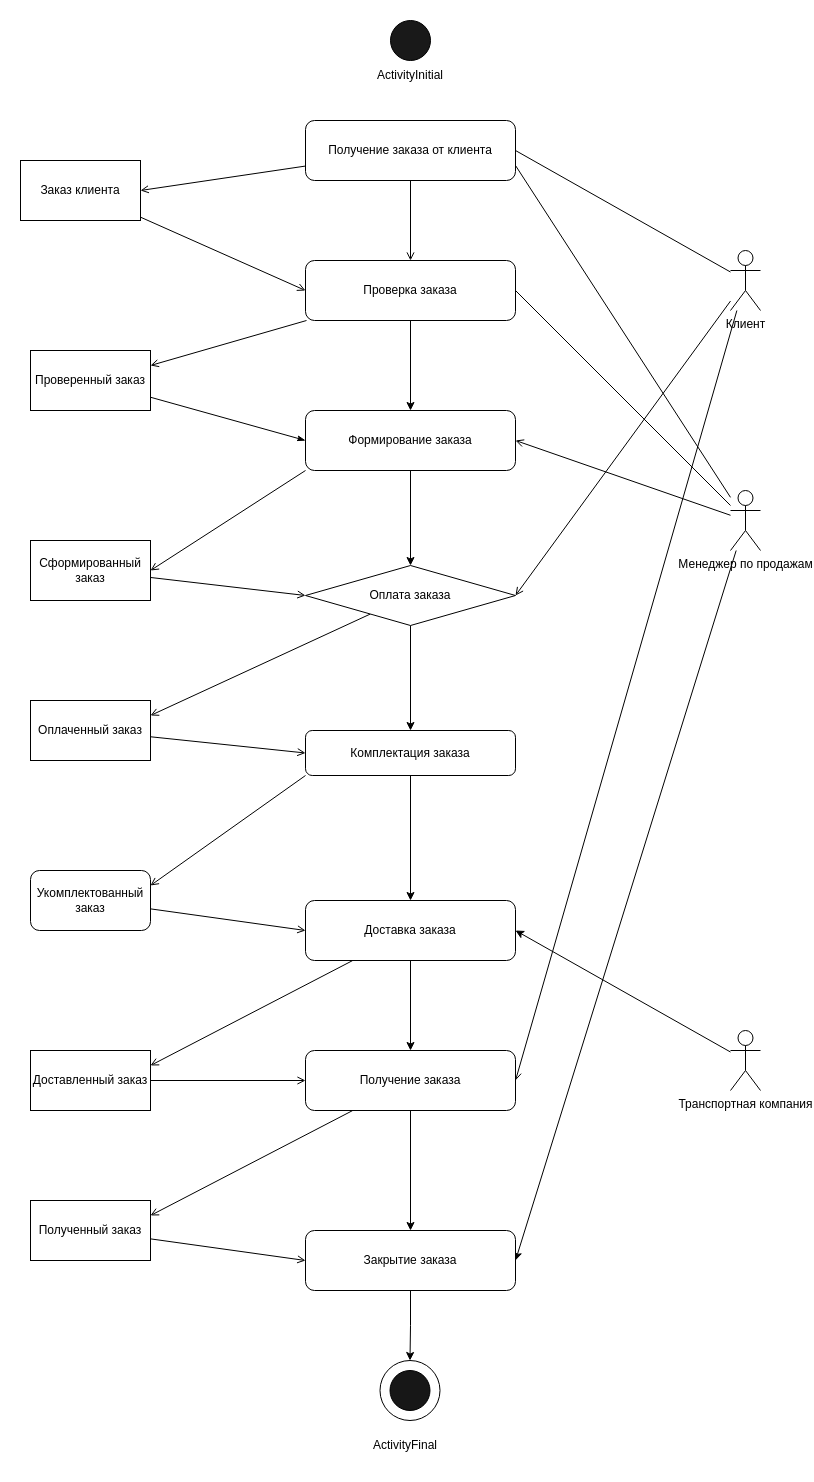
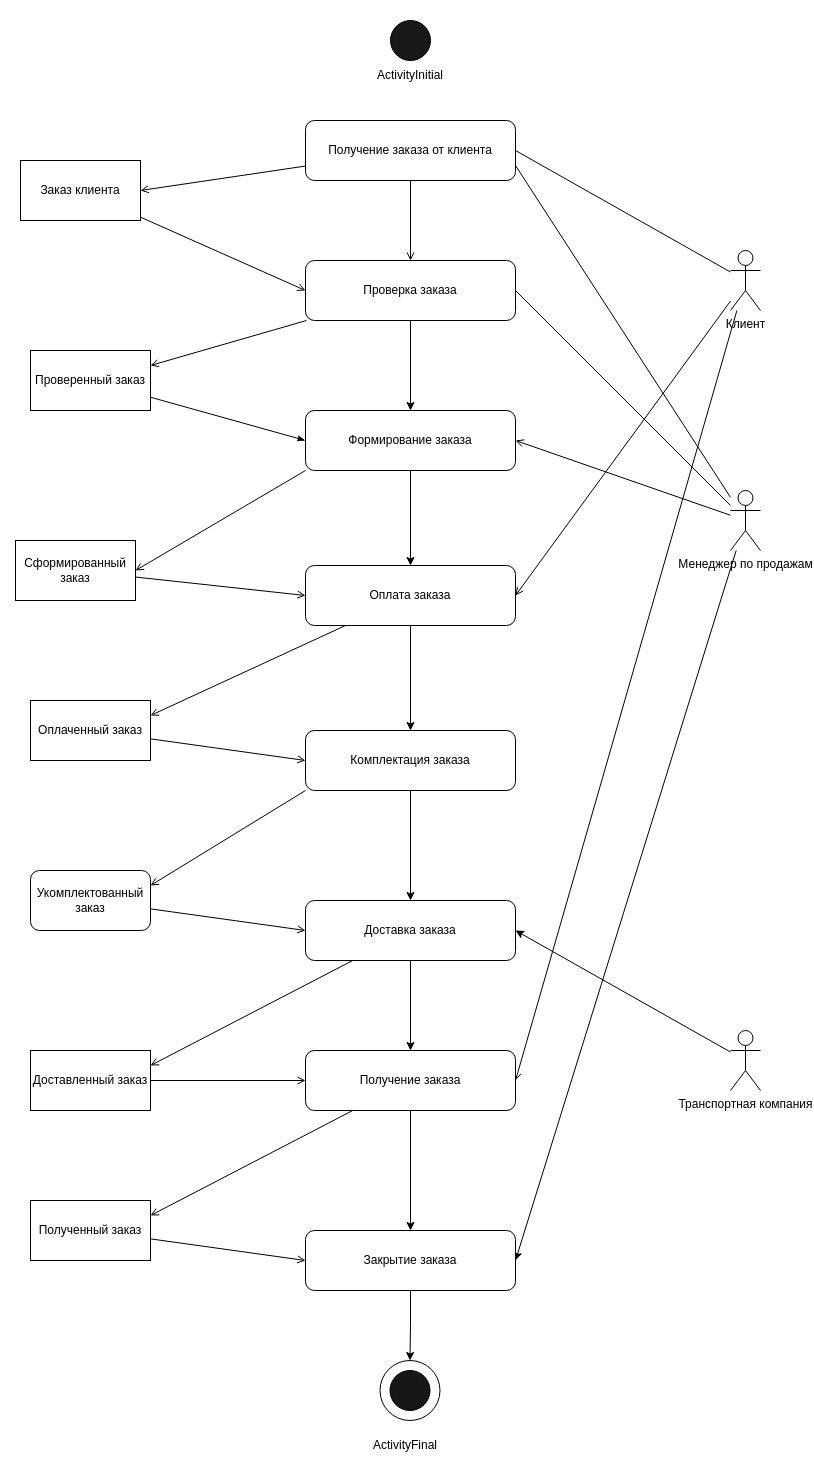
node "Сформированный заказ": moved (91, 571) -> (76, 571)
node "Оплата заказа": shape diamond -> rounded rectangle
node "Комплектация заказа": size 210x45 -> 210x60
